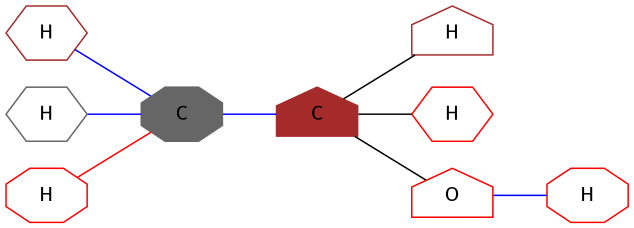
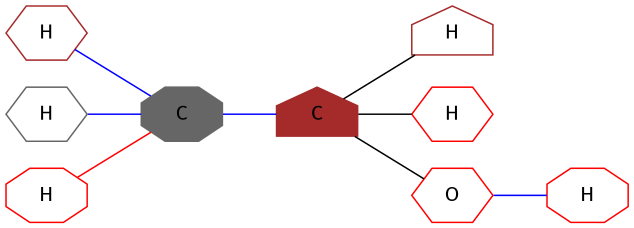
node "O": shape house -> hexagon
